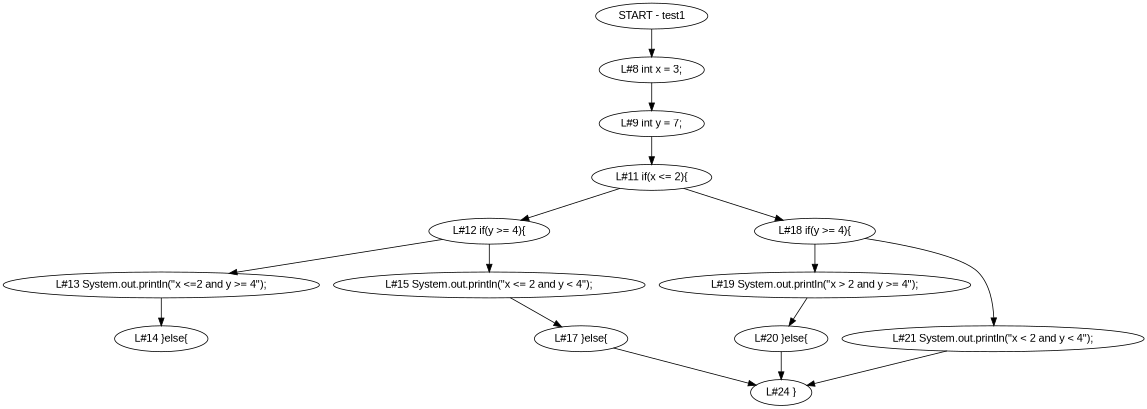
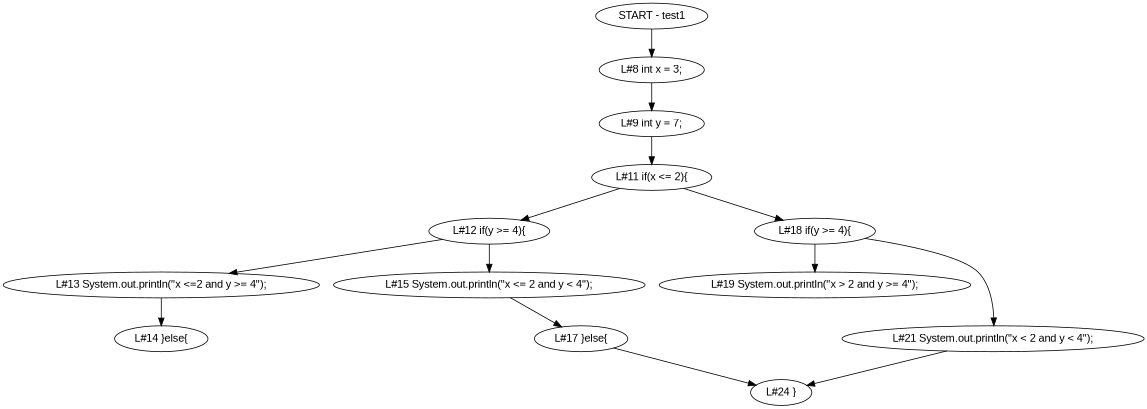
node "L#20 }else{": removed
